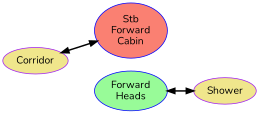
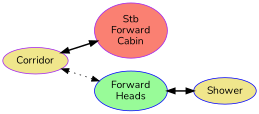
node "Stb Forward Cabin": color blue -> purple
edge "Corridor" -- "Forward Heads": added
node "Shower": color purple -> blue
